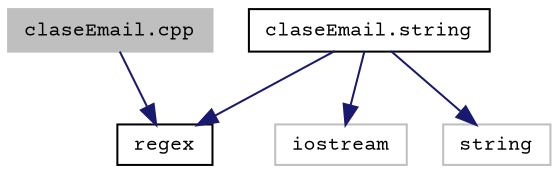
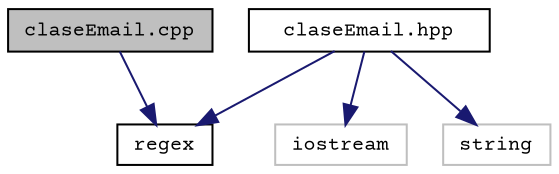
node "claseEmail.cpp": color grey75 -> black
node "claseEmail.string": label "claseEmail.string" -> "claseEmail.hpp"
